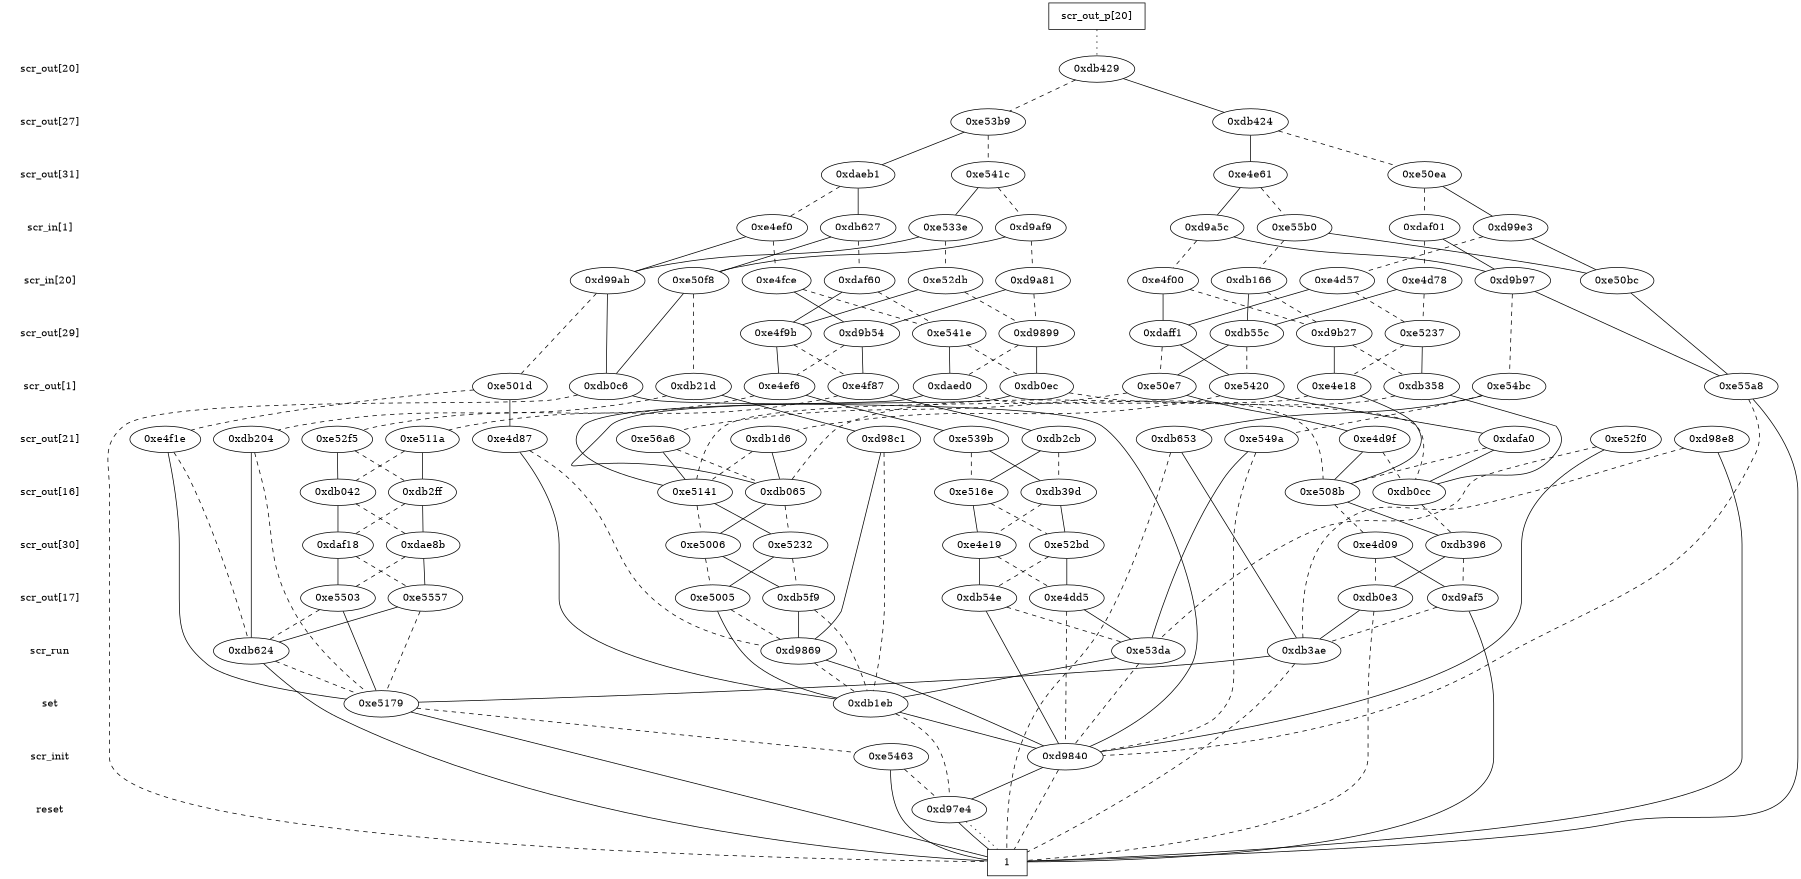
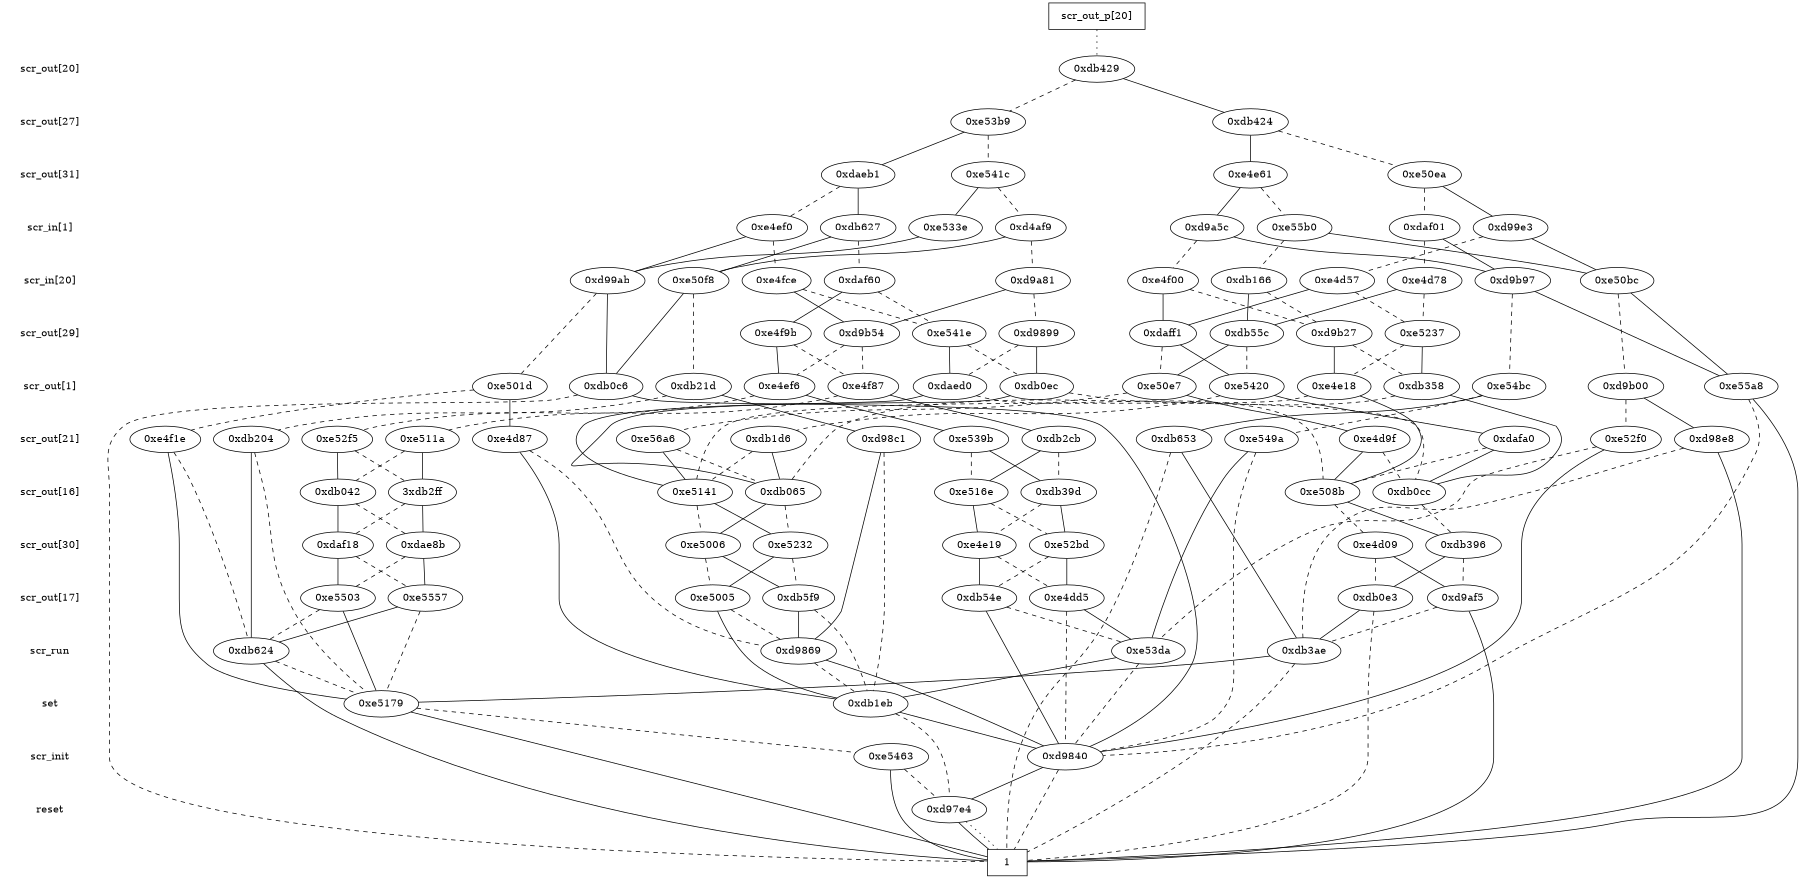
node "0xd9af9": label "0xd9af9" -> "0xd4af9"
node "0xe52db": removed
edge "0xd9b54" -- "0xe4f87": style solid -> dashed
node "0xd9b00": added
node "0xdb2ff": label "0xdb2ff" -> "3xdb2ff"
